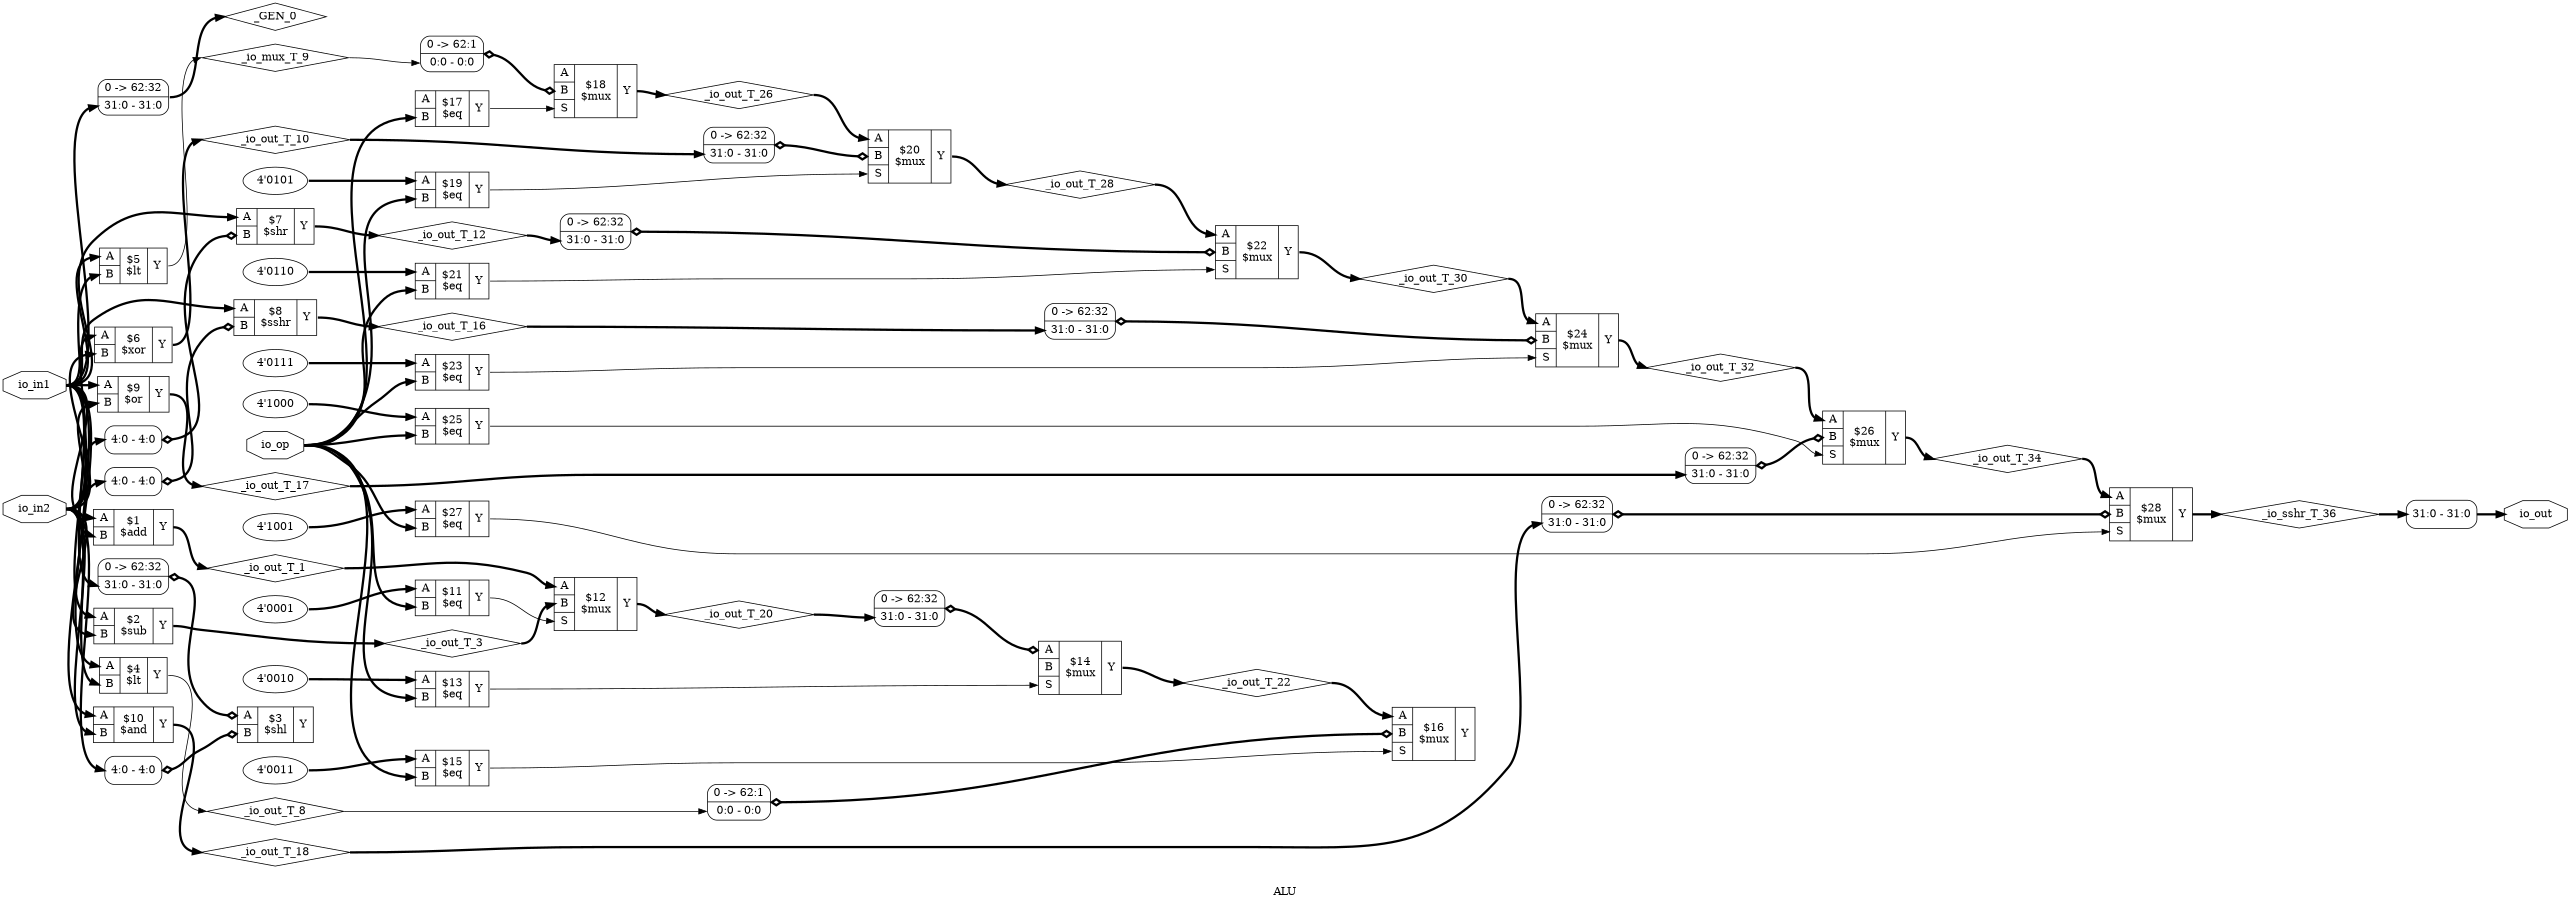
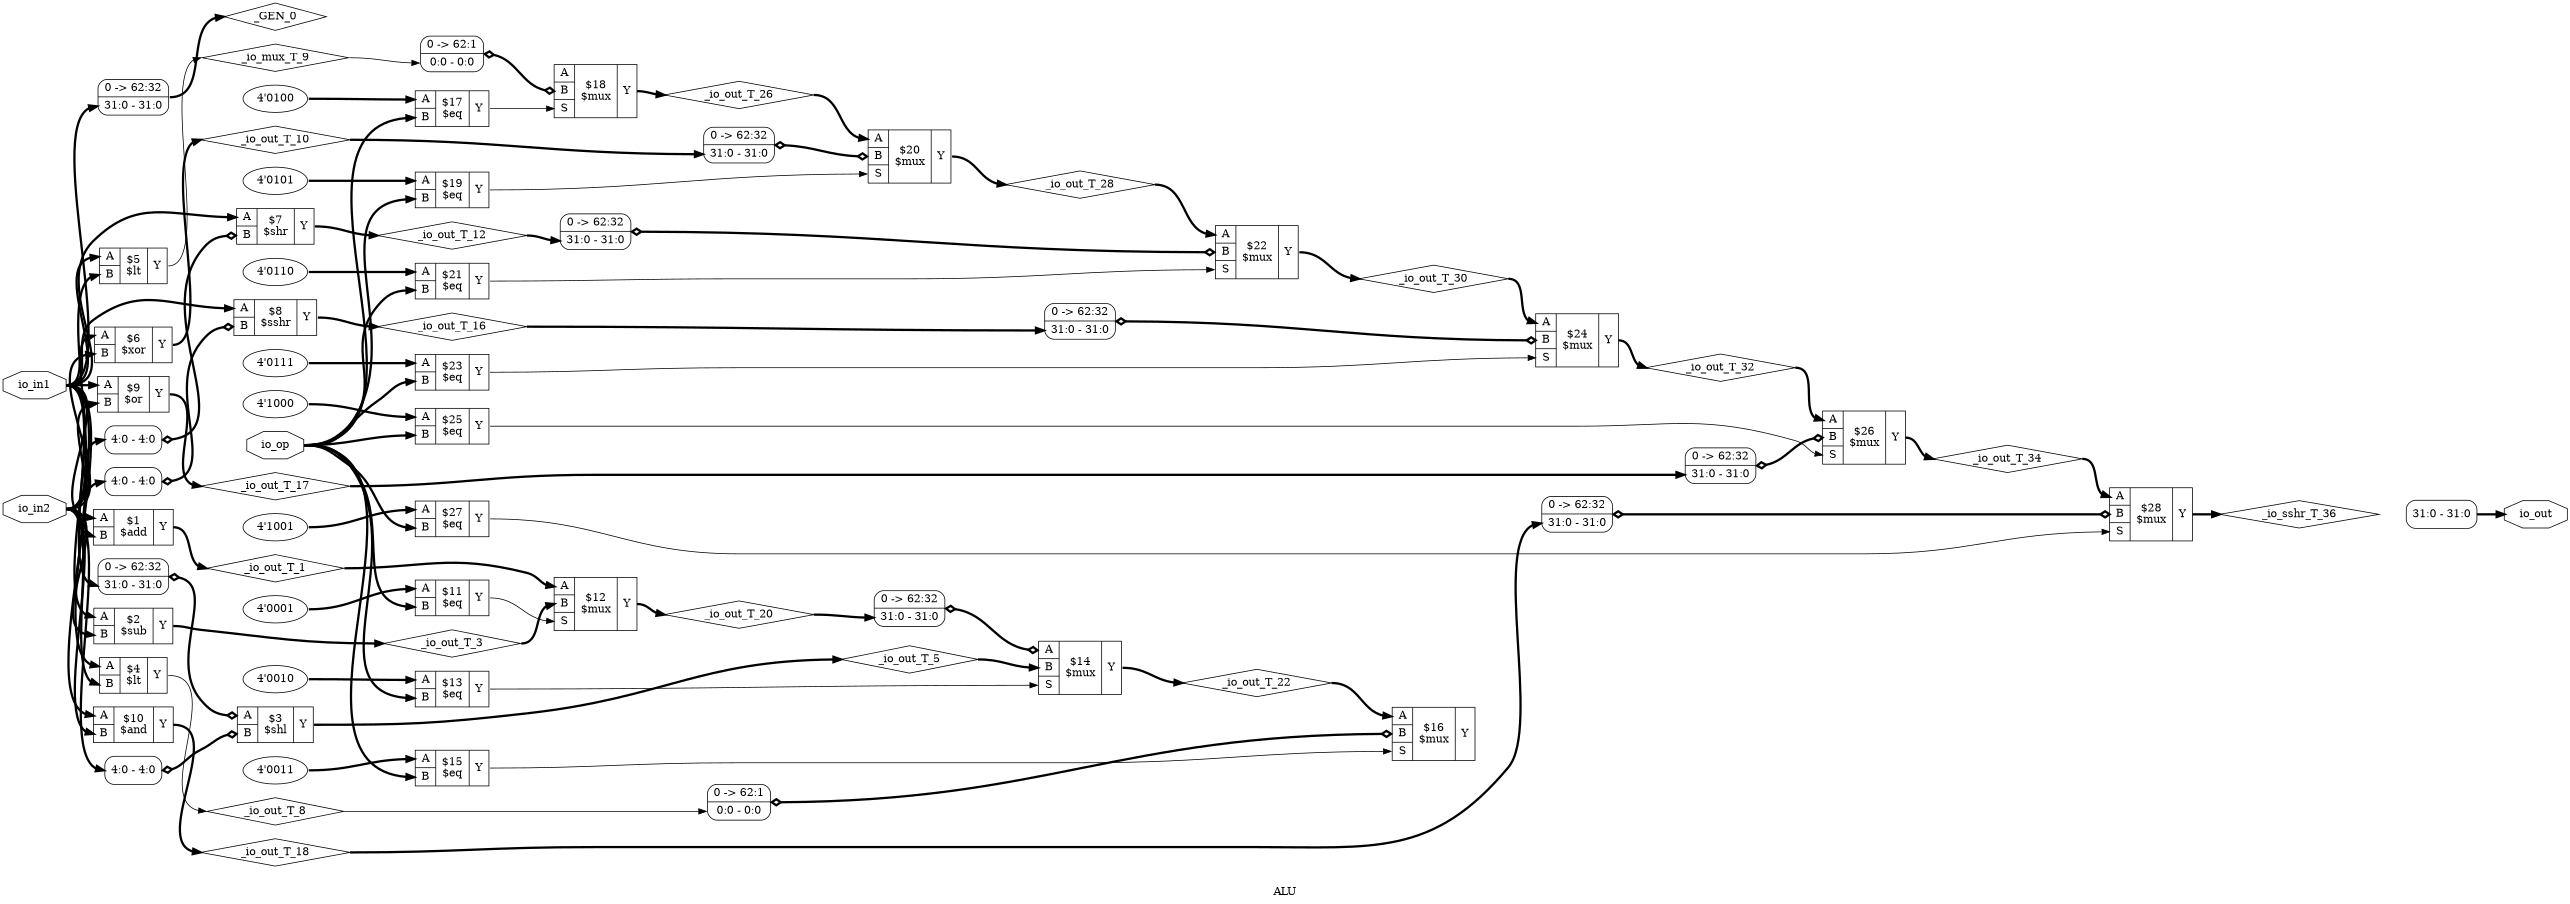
node "4'0100": added
edge "_io_sshr_T_36" -> "31:0 - 31:0": removed
node "_io_out_T_5": added
